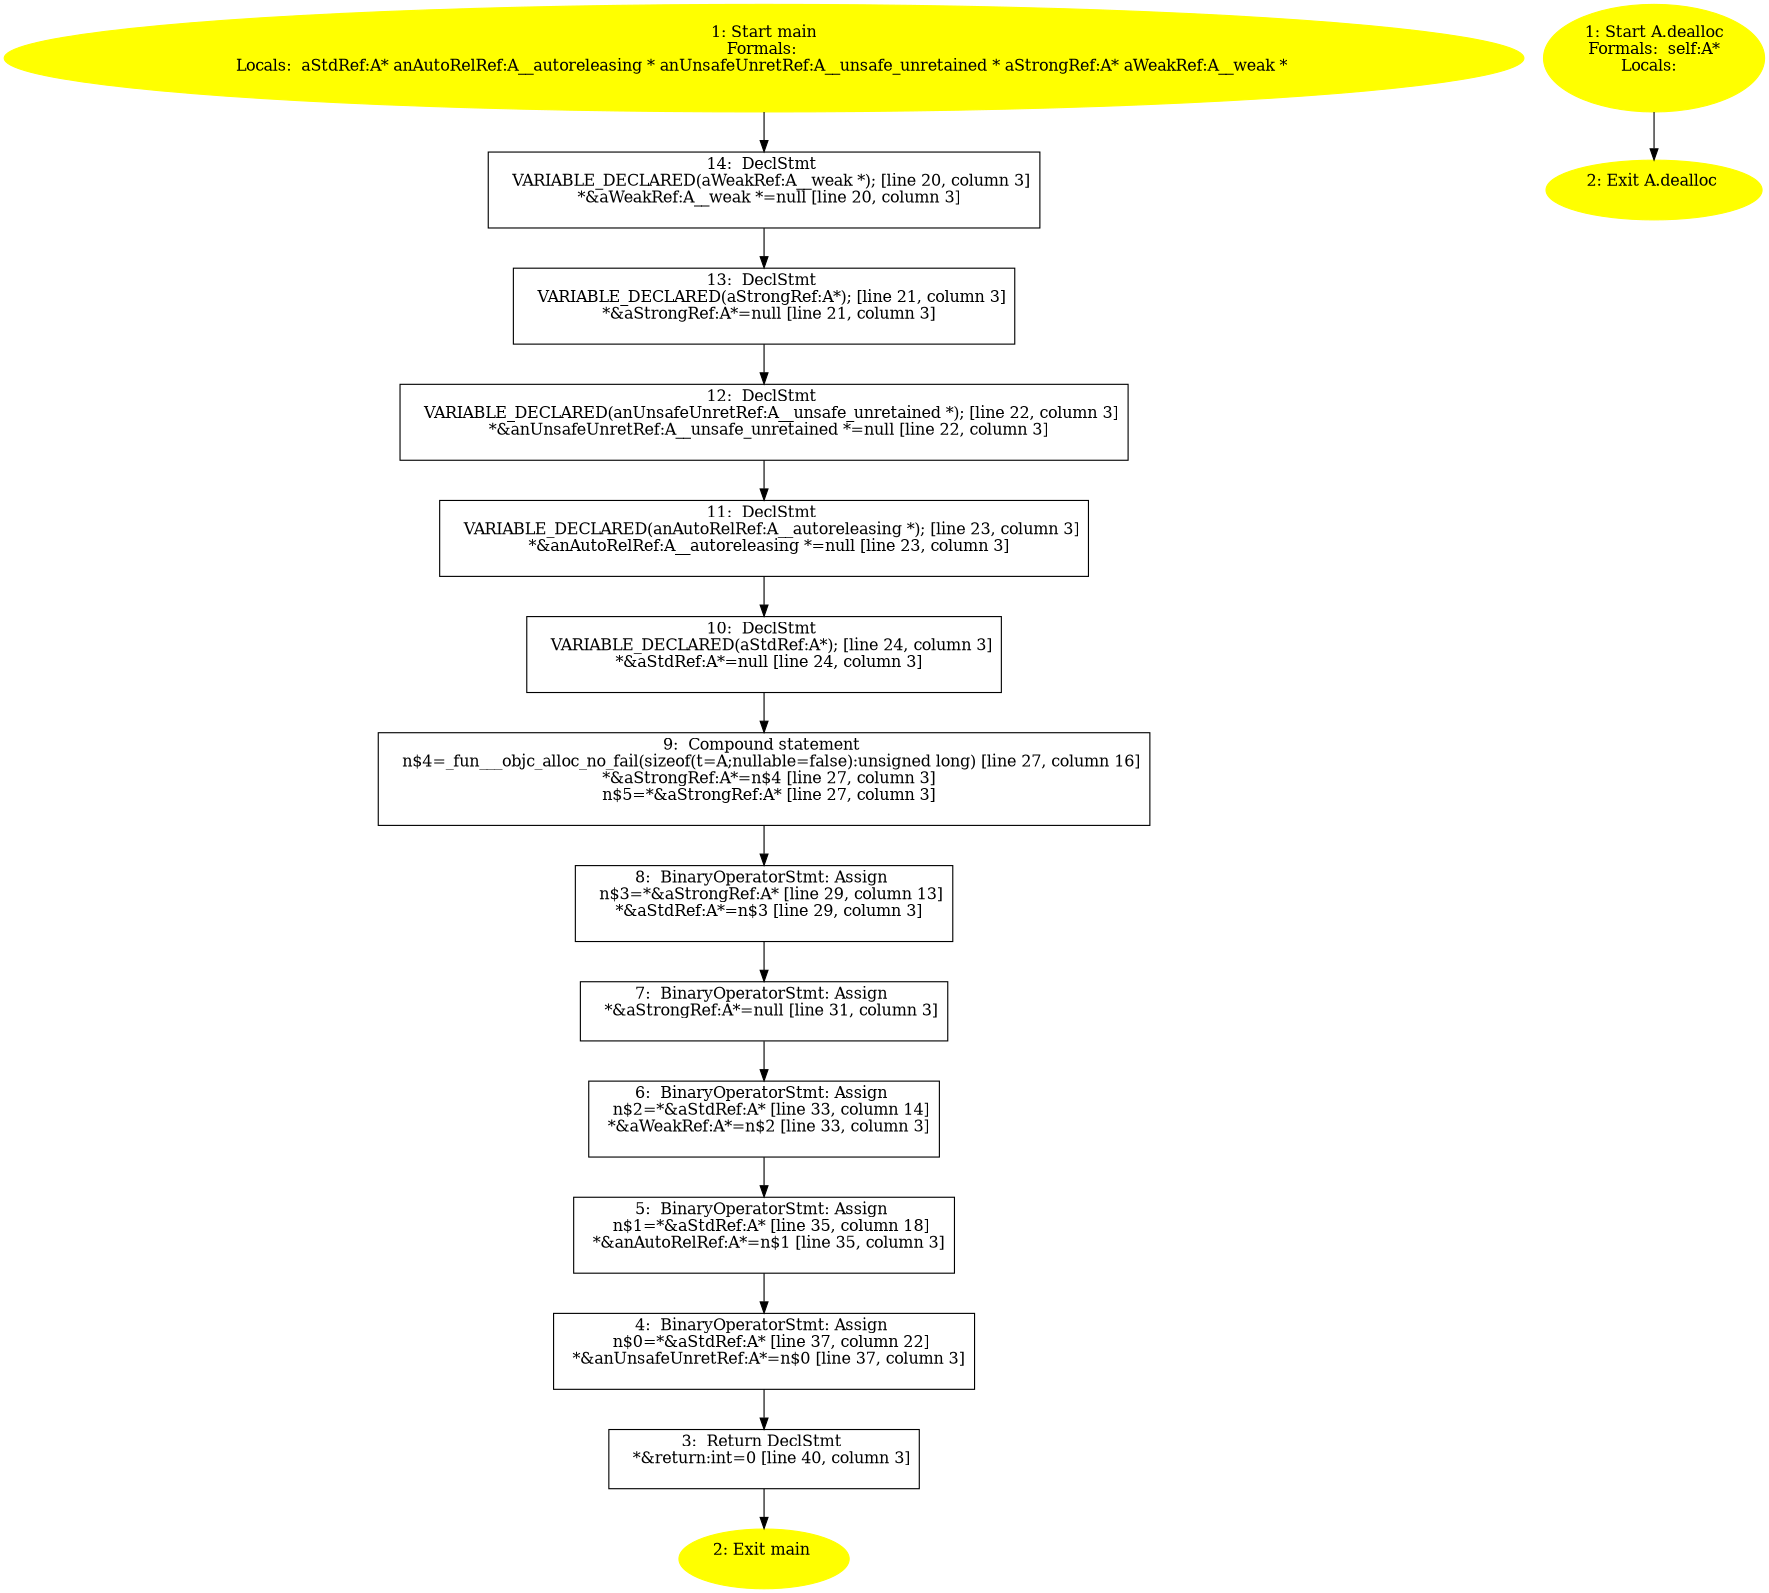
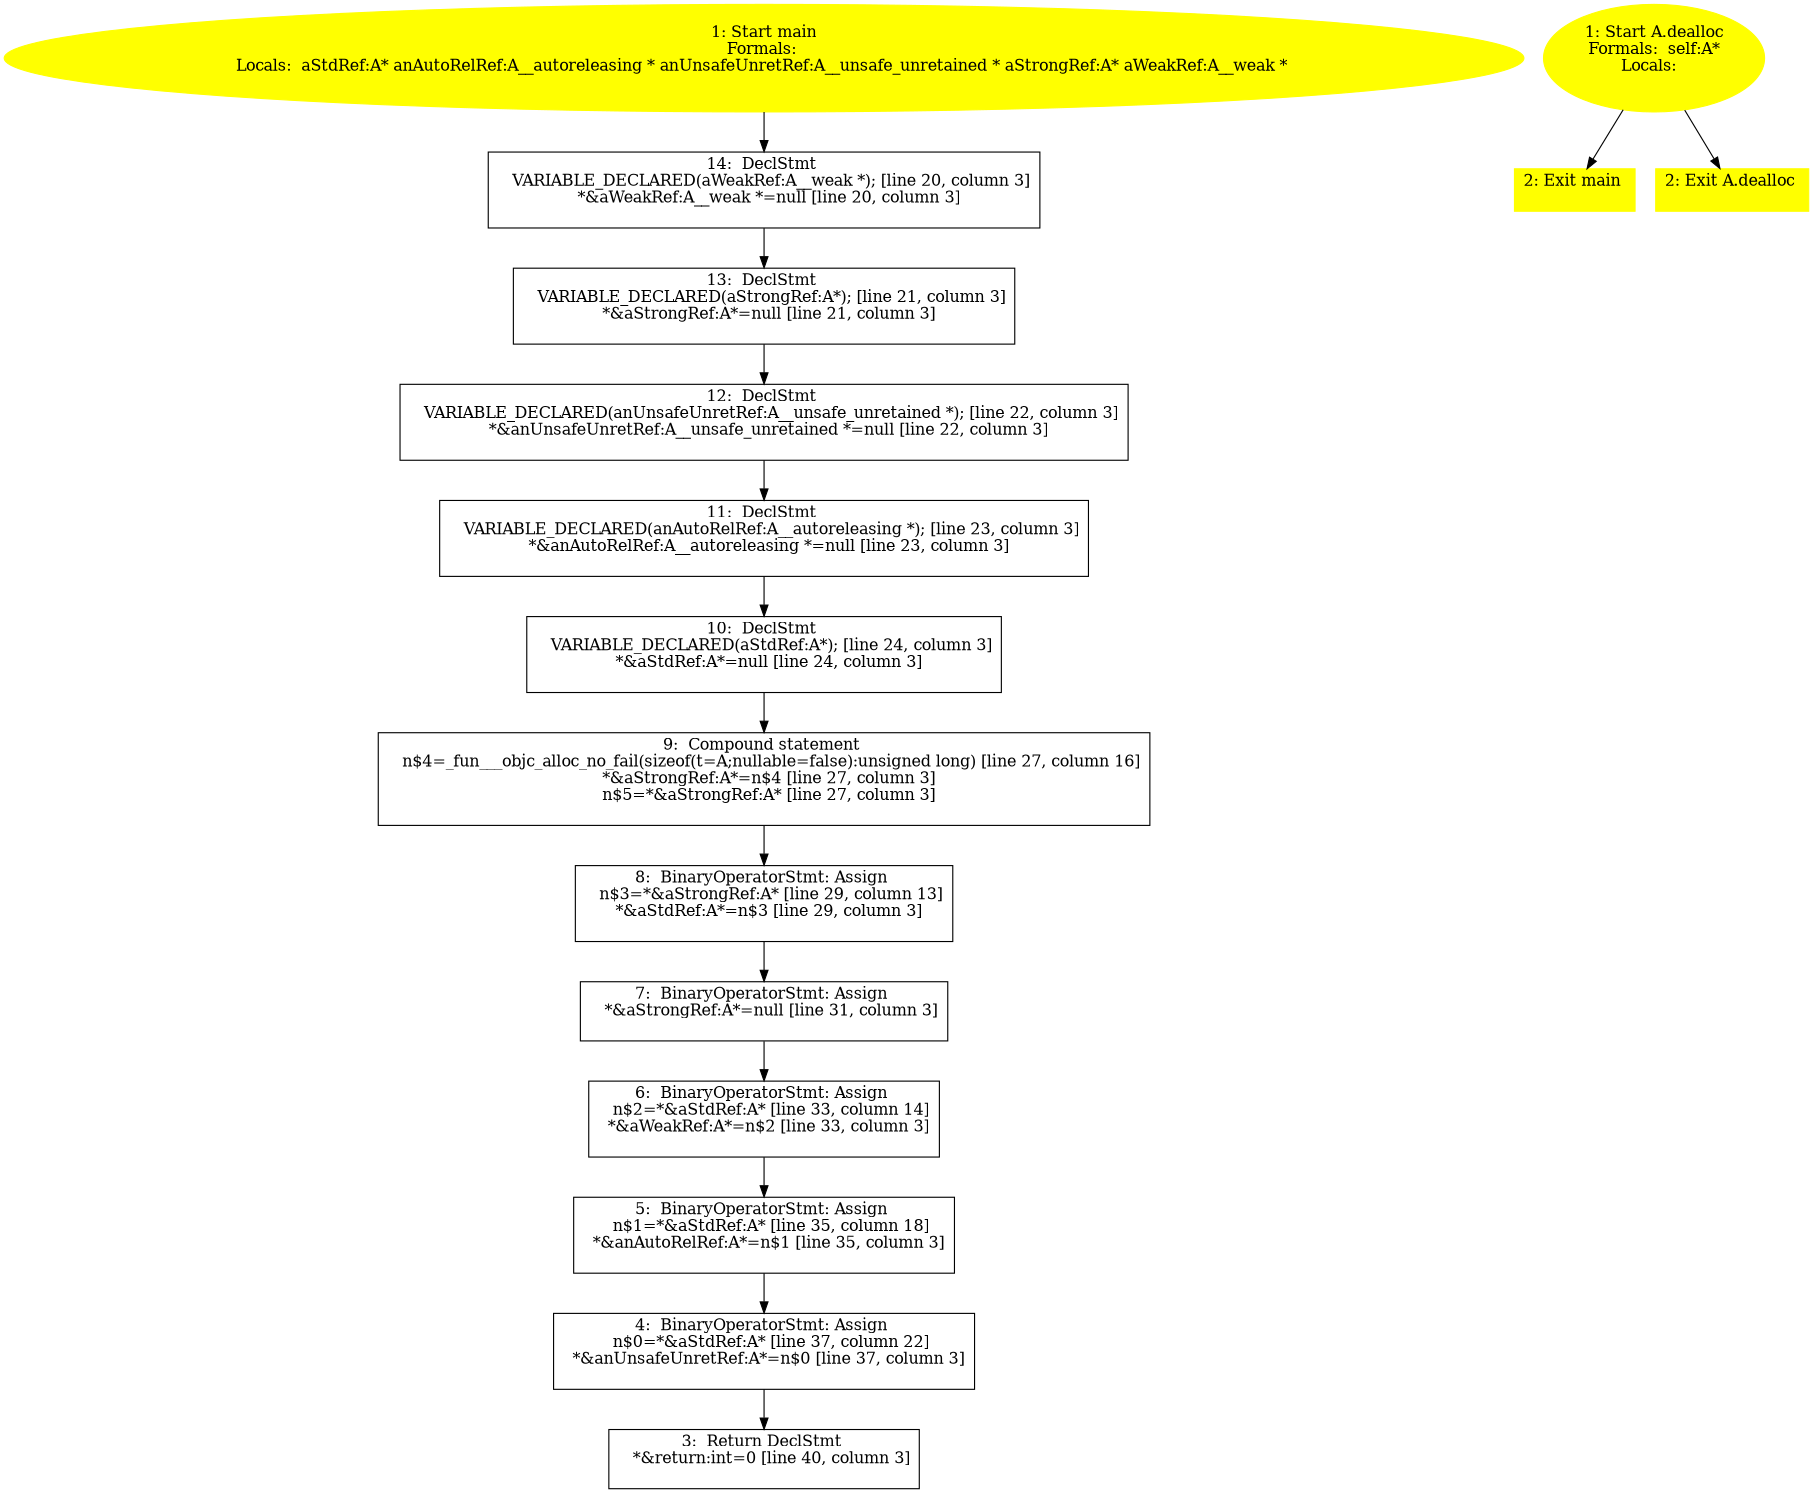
node "2: Exit A.dealloc": shape ellipse -> box
edge "3:  Return DeclStmt *&return:int=0 [line 40, column 3]" -> "2: Exit main": now "1: Start A.dealloc Formals:  self:A* Locals:" -> "2: Exit main"
node "2: Exit main": shape ellipse -> box
